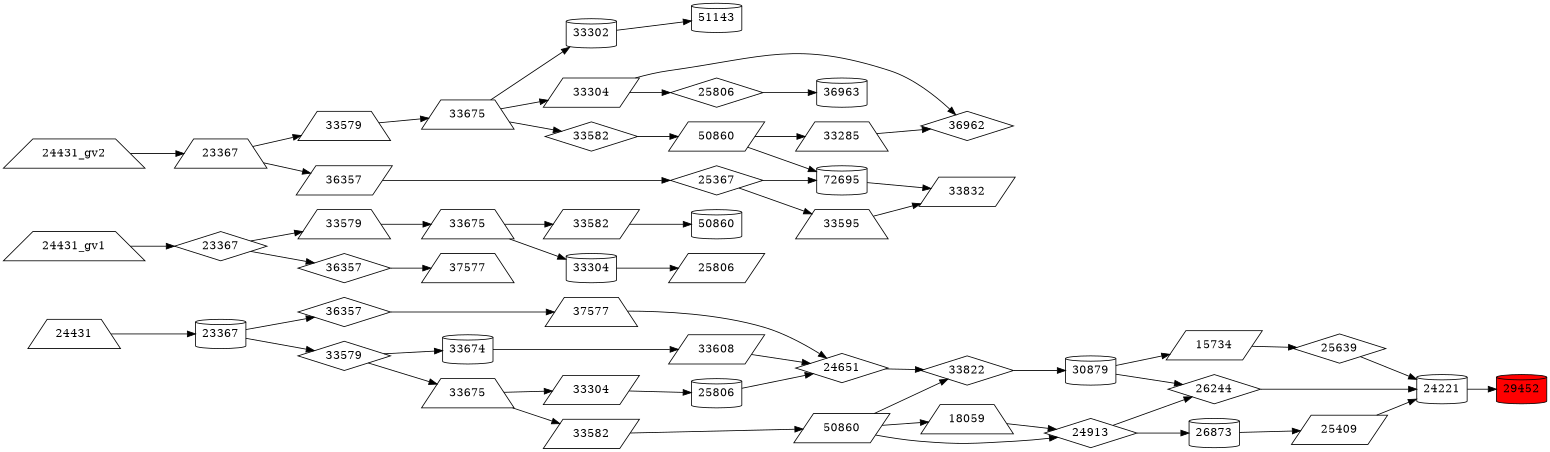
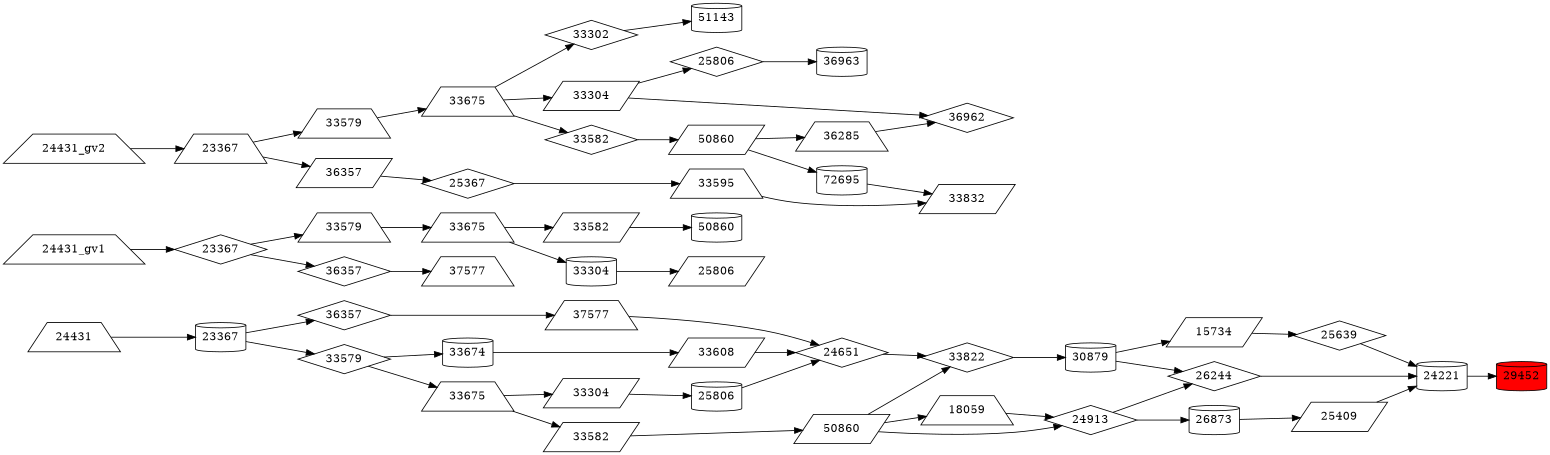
node "33302": shape cylinder -> diamond
node "33285": label "33285" -> "36285"
edge "25367" -> "72695": removed
